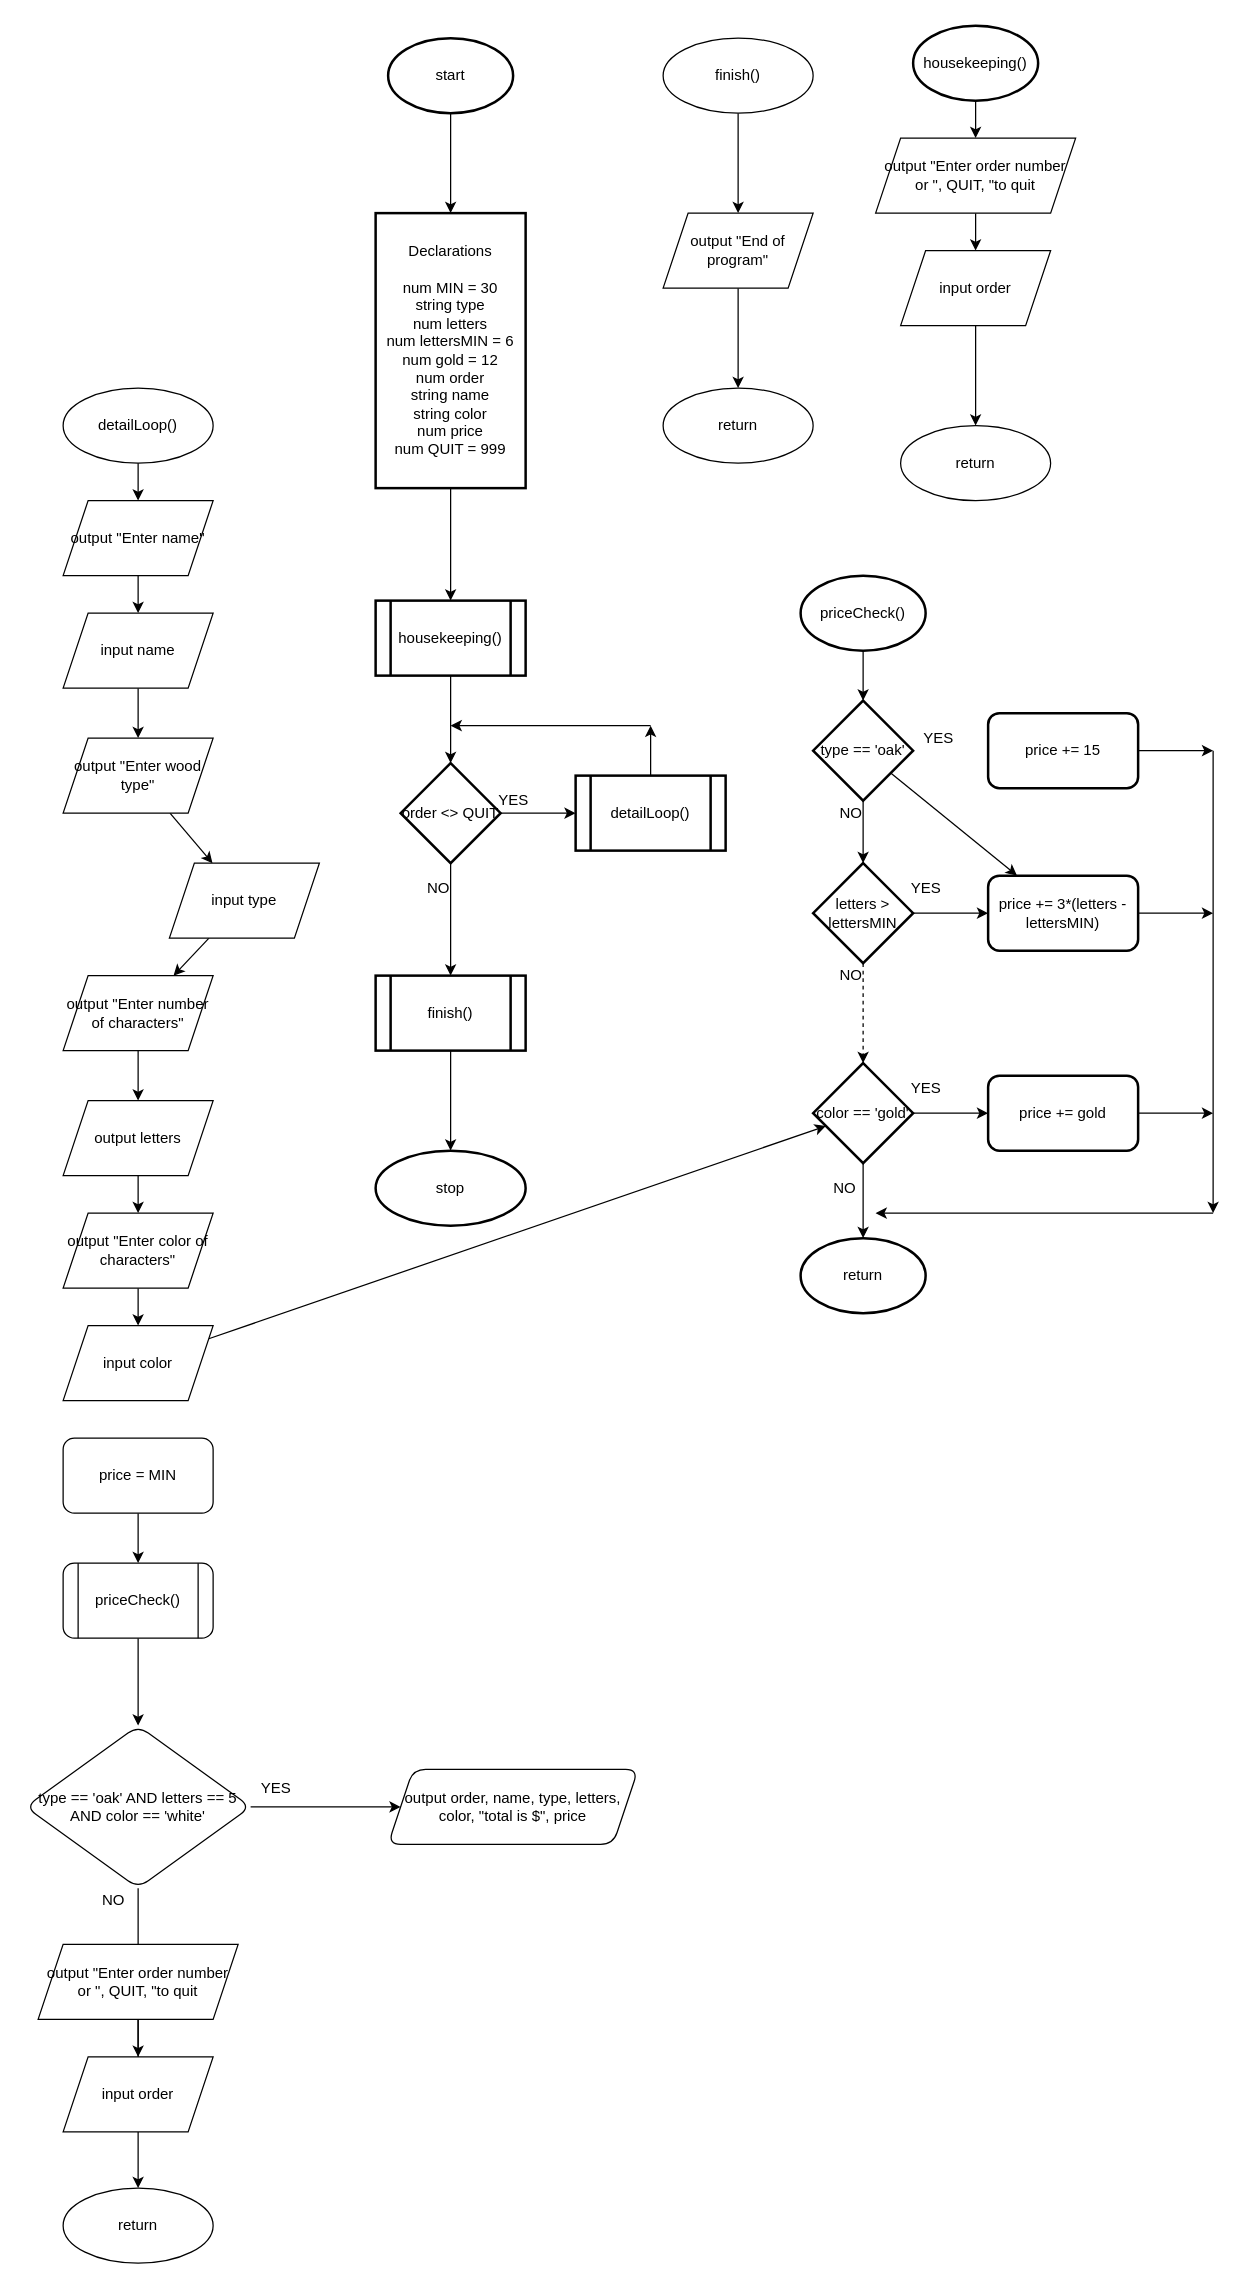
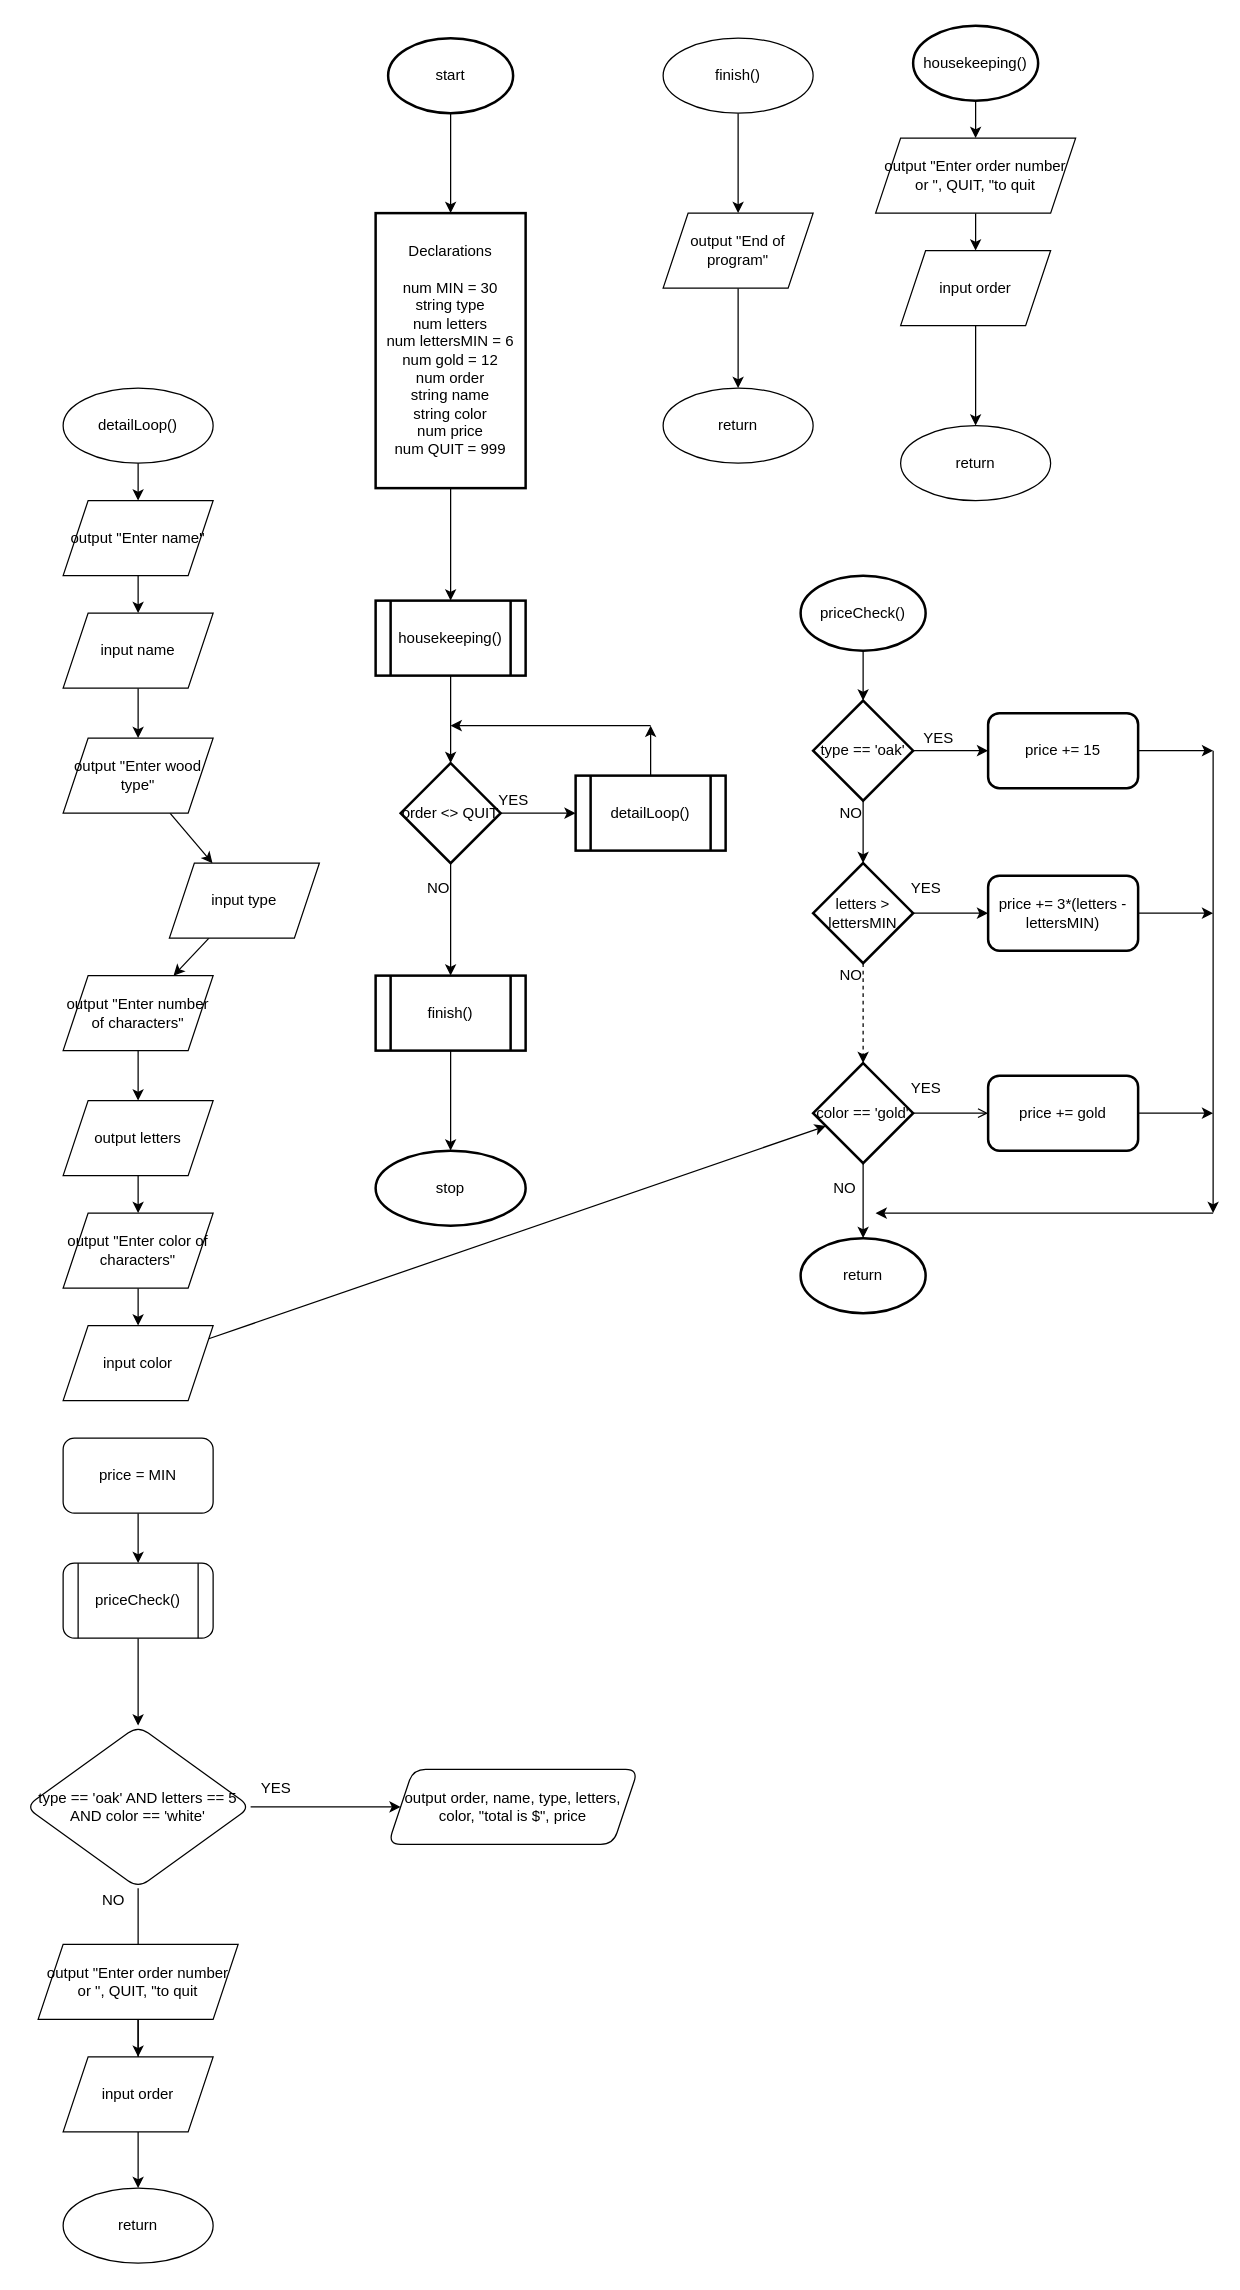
edge "type == 'oak'" -> "price += 3*(letters - lettersMIN)": now "type == 'oak'" -> "price += 15"
edge "color == 'gold'" -> "price += gold": arrowhead classic -> open
